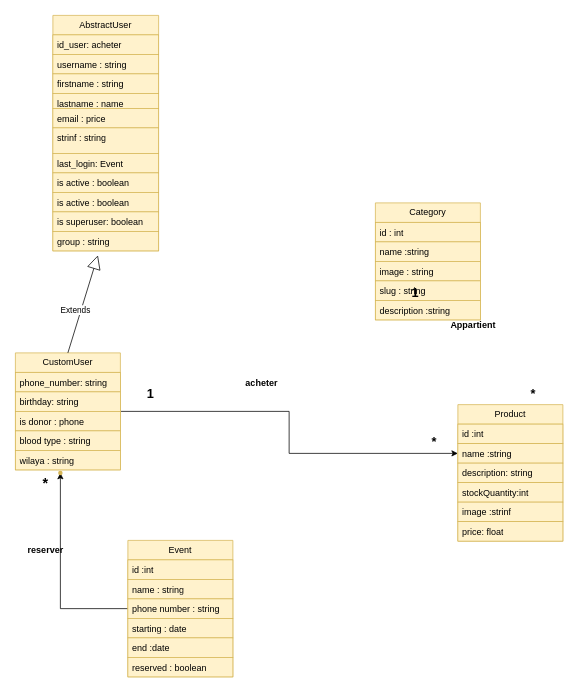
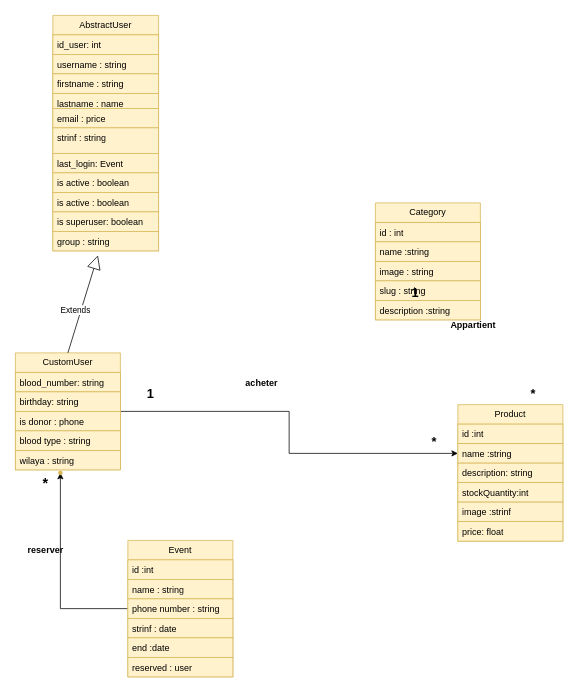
node "id_user: acheter": label "id_user: acheter" -> "id_user: int"
node "phone_number: string": label "phone_number: string" -> "blood_number: string"
node "starting : date": label "starting : date" -> "strinf : date"
node "reserved : boolean": label "reserved : boolean" -> "reserved : user"
